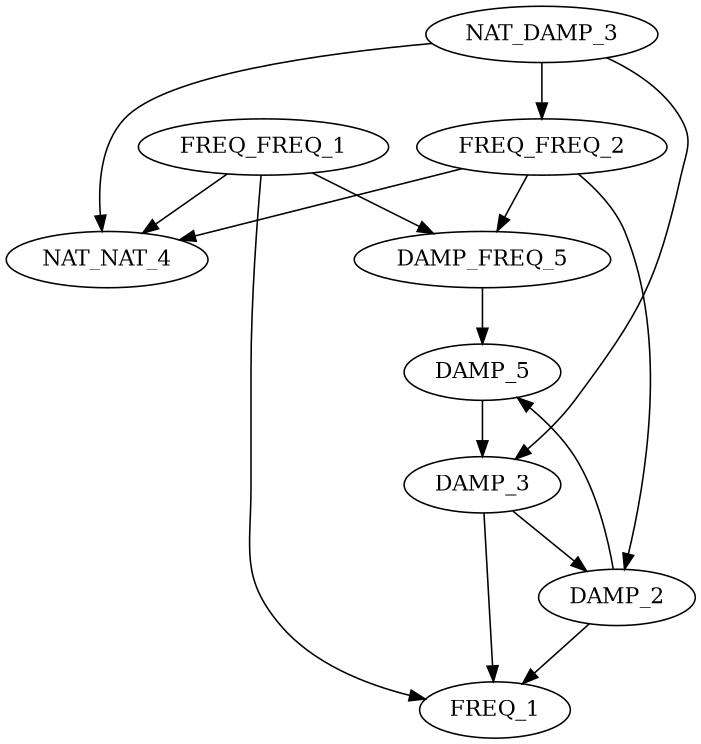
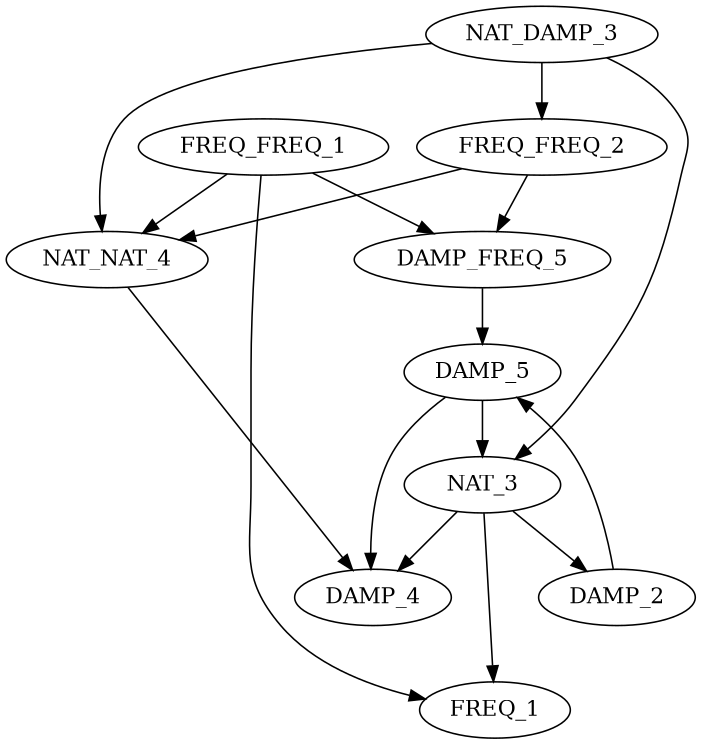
edge "FREQ_FREQ_2" -> "DAMP_2": removed
node "DAMP_3": label "DAMP_3" -> "NAT_3"
node "DAMP_4": added
edge "DAMP_2" -> "FREQ_1": removed
